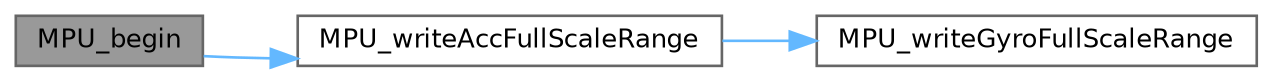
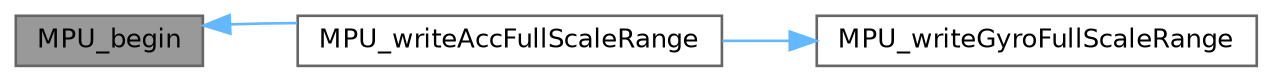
edge "MPU_begin" -> "MPU_writeAccFullScaleRange": reversed
